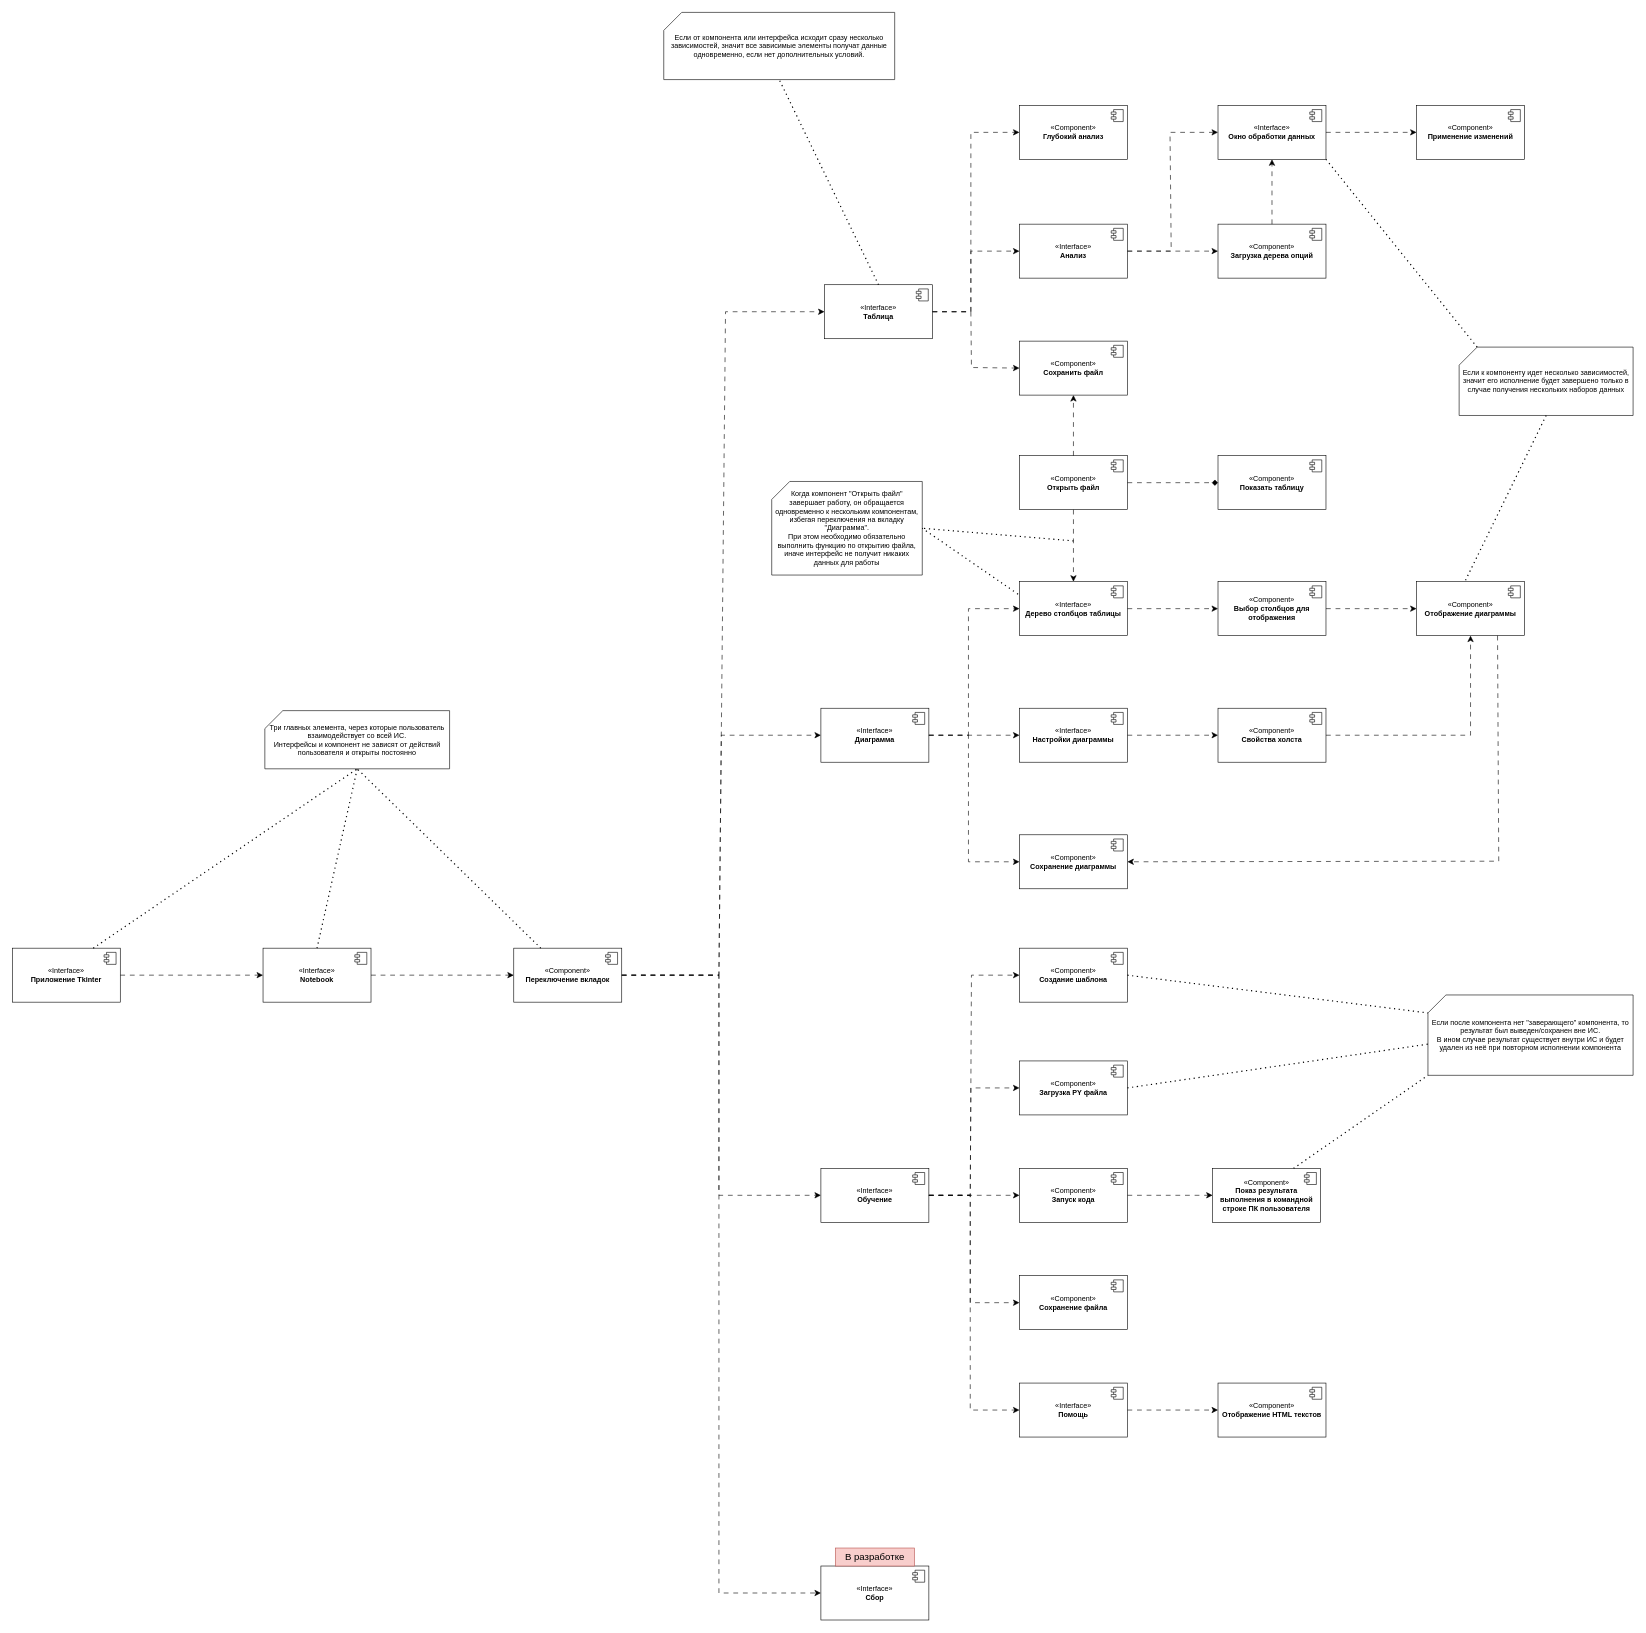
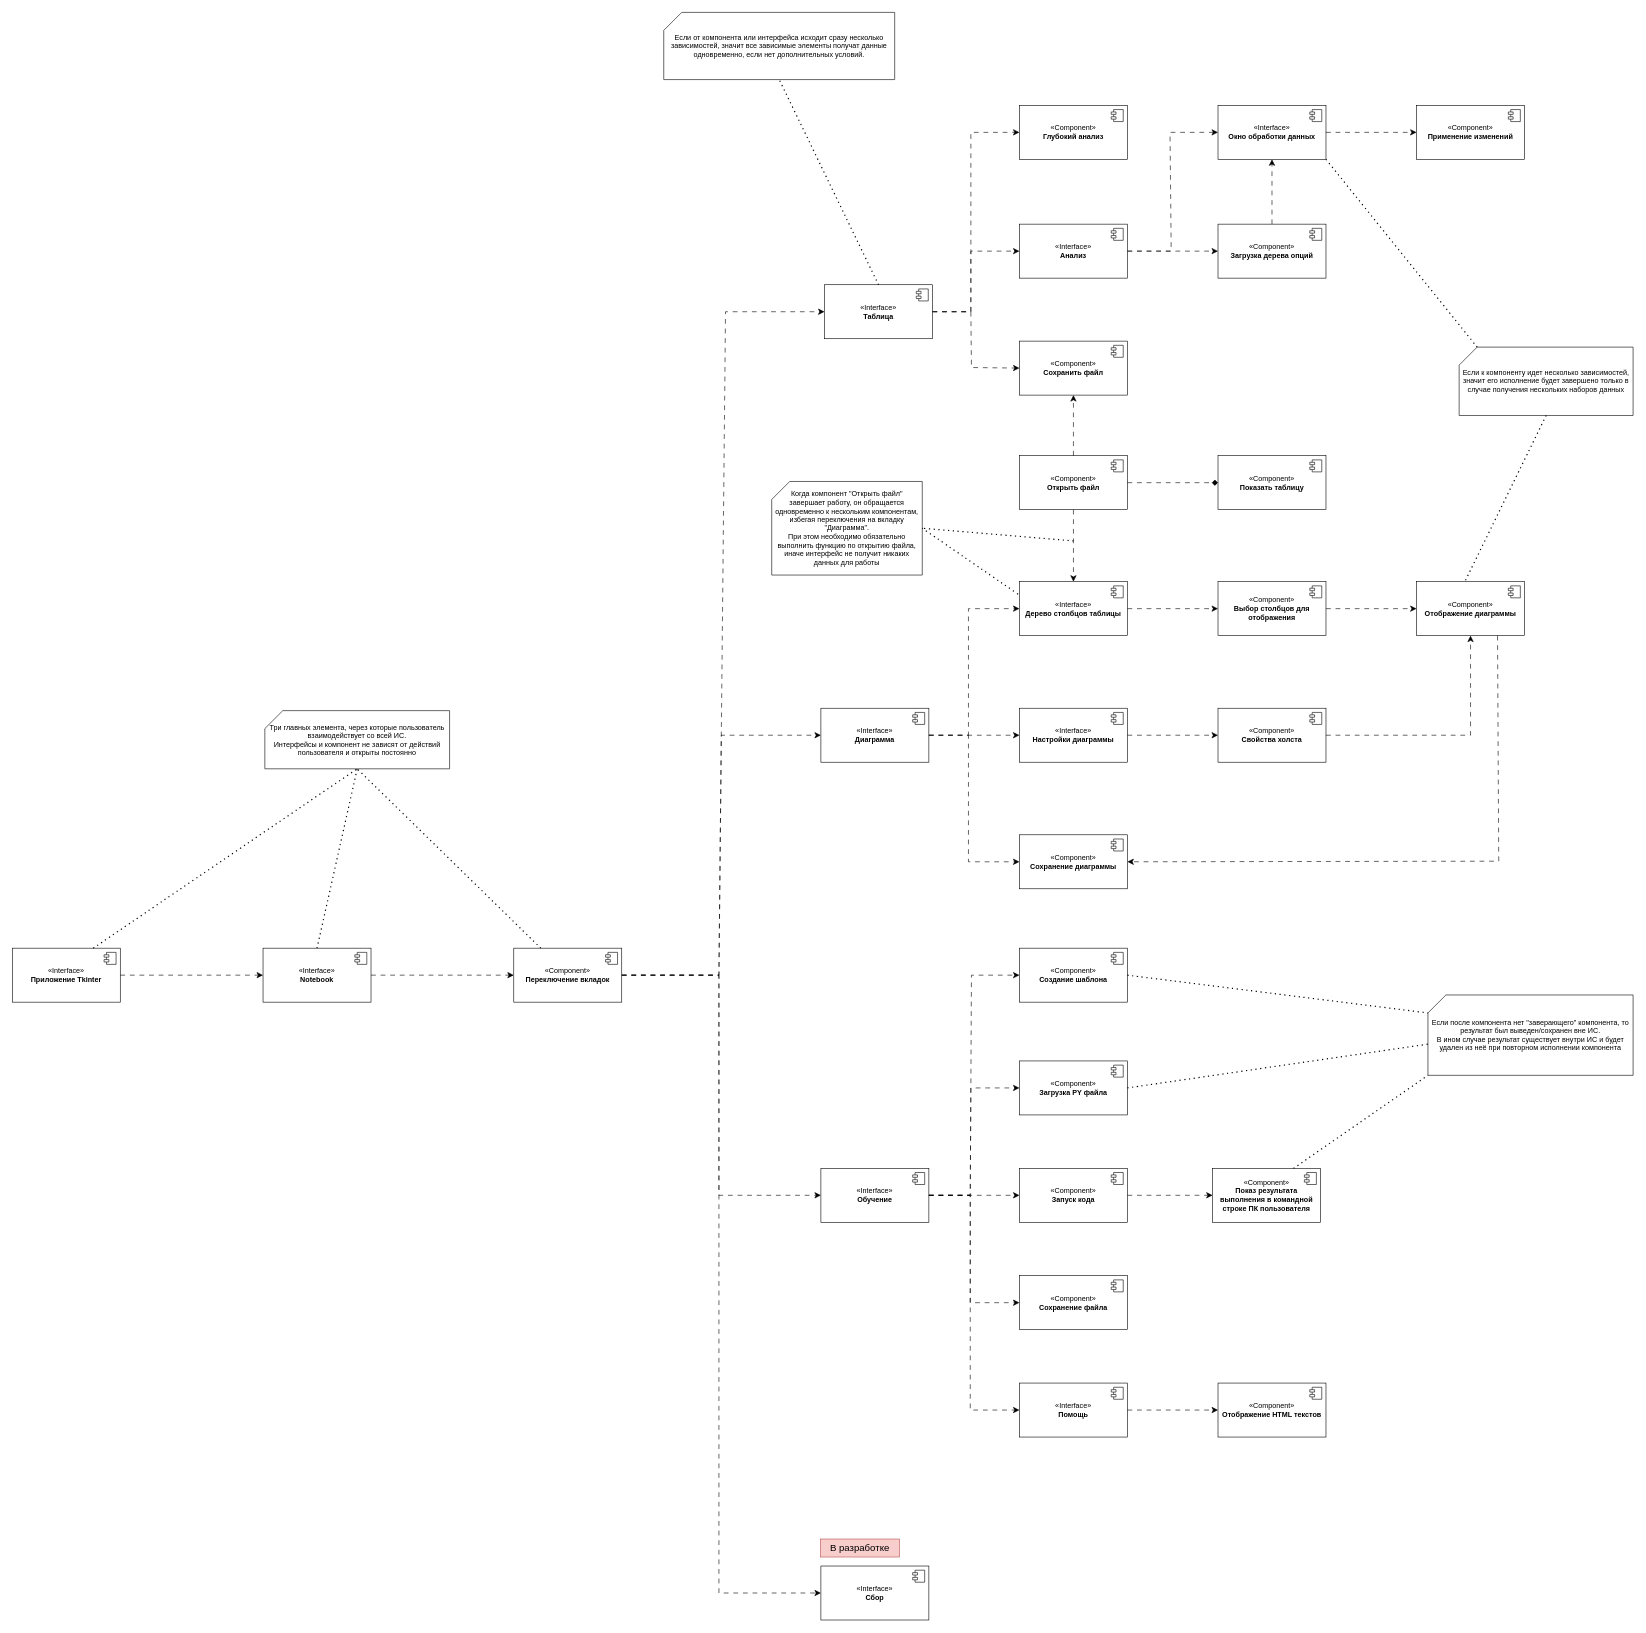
node "В разработке": moved (875, 1557) -> (860, 1548)
